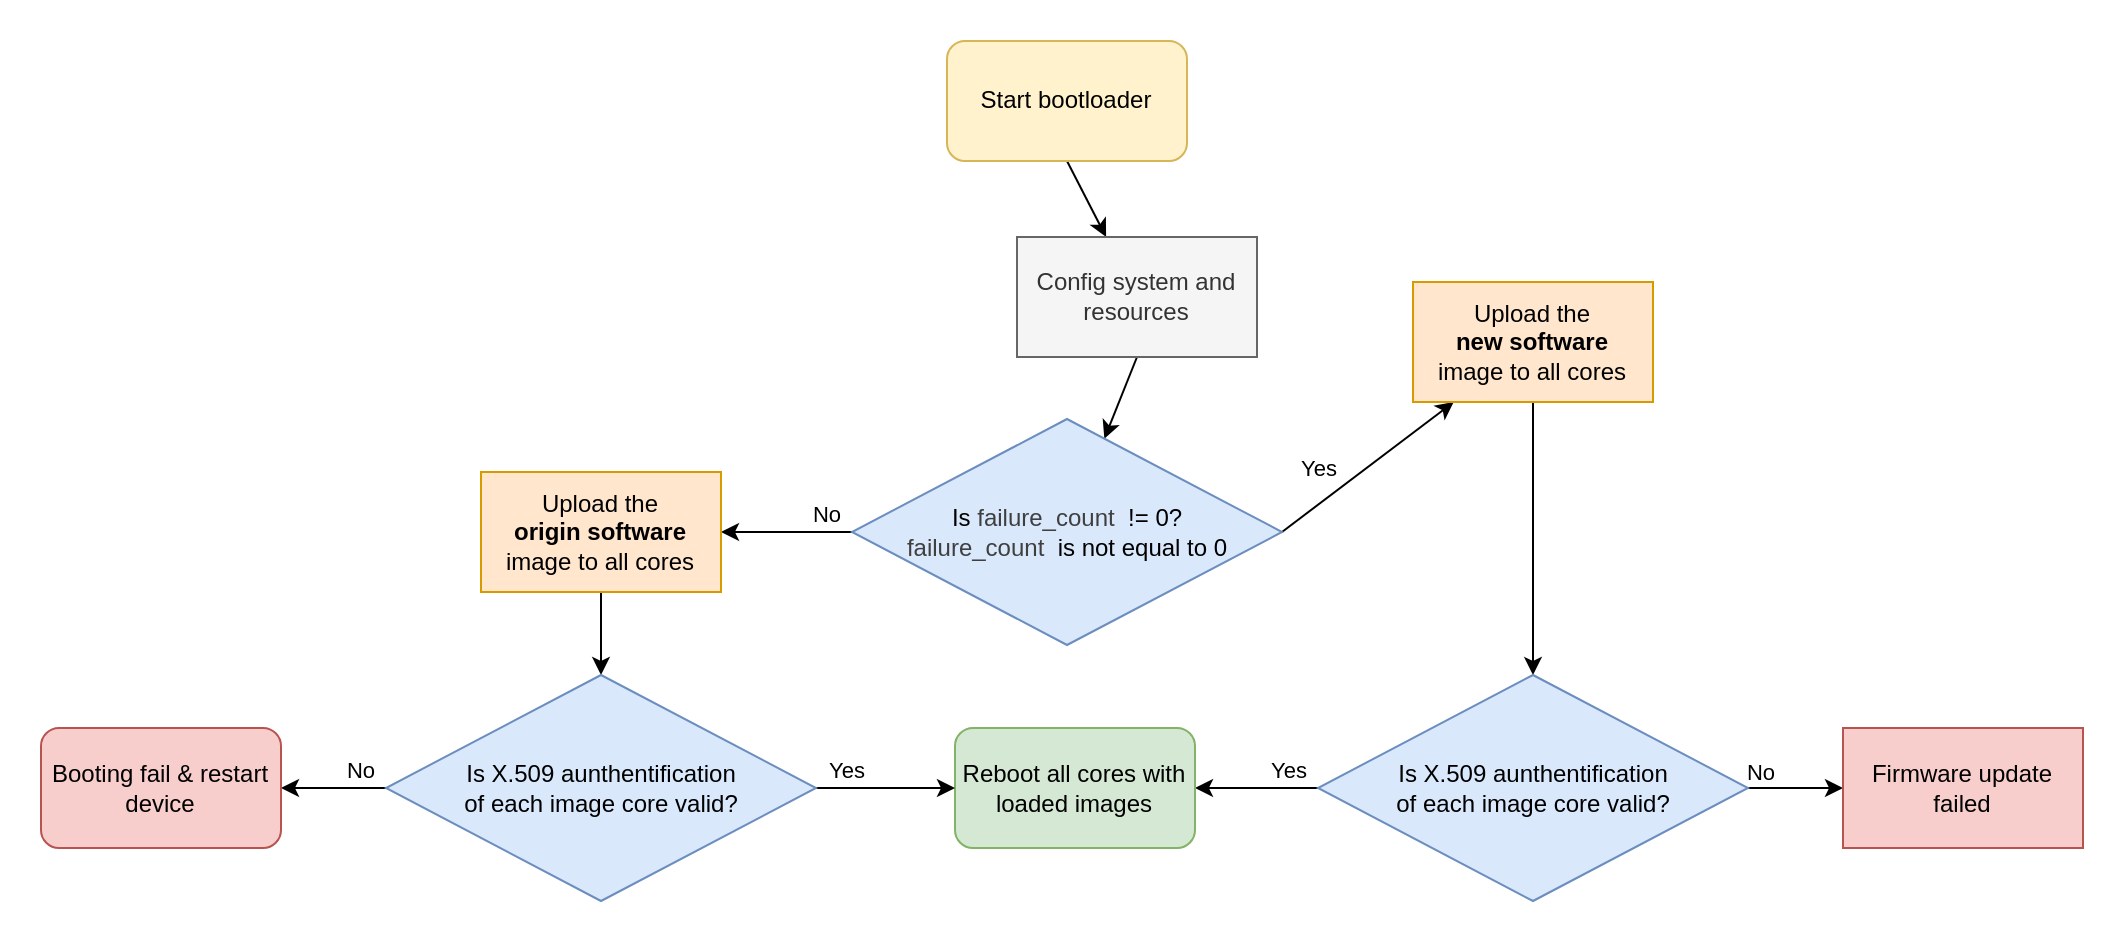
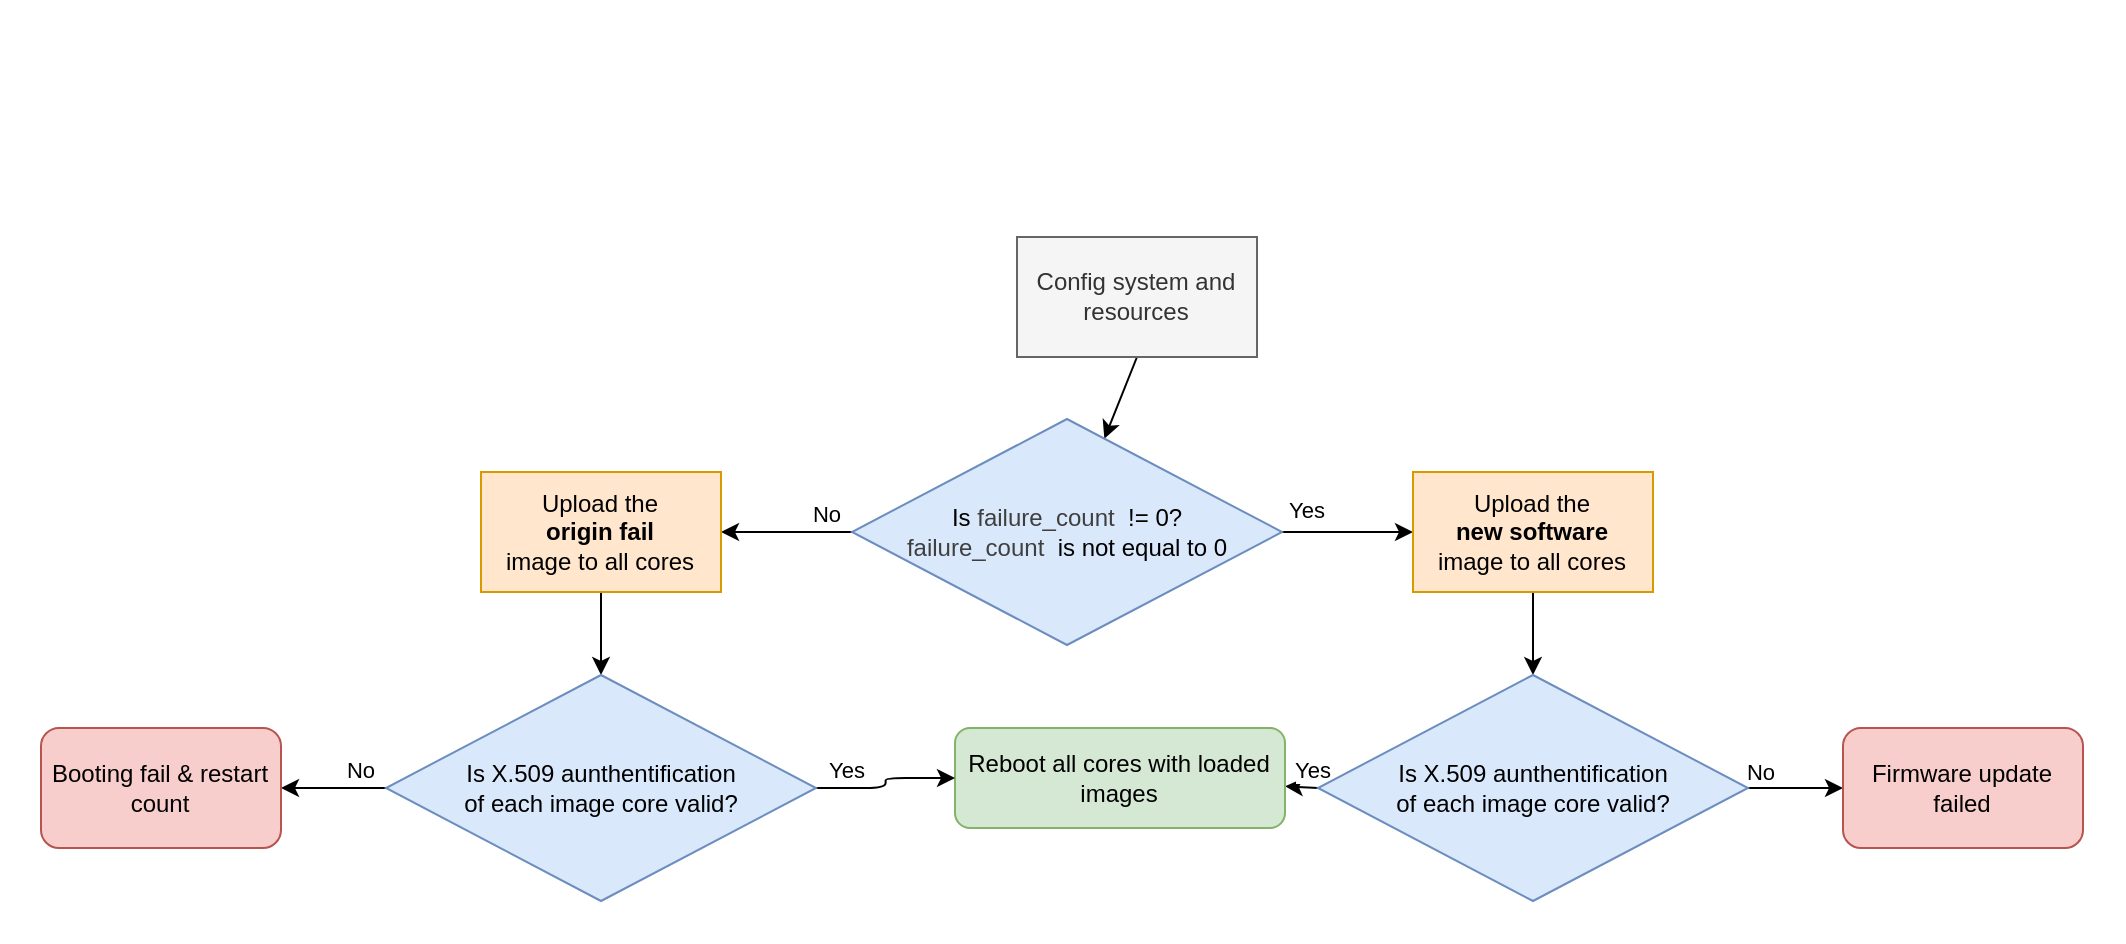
node "Start bootloader": removed
edge "Start bootloader" -> "Config system and resources": removed
node "Upload the new software image to all cores": moved (1533, 342) -> (1533, 532)
node "Upload the origin software image to all cores": label "Upload the origin software image to all cores" -> "Upload the origin fail image to all cores"
node "Reboot all cores with loaded images": size 240x120 -> 330x100
node "Firmware update failed": shape rectangle -> rounded rectangle
node "Booting fail & restart device": label "Booting fail & restart device" -> "Booting fail & restart count"
